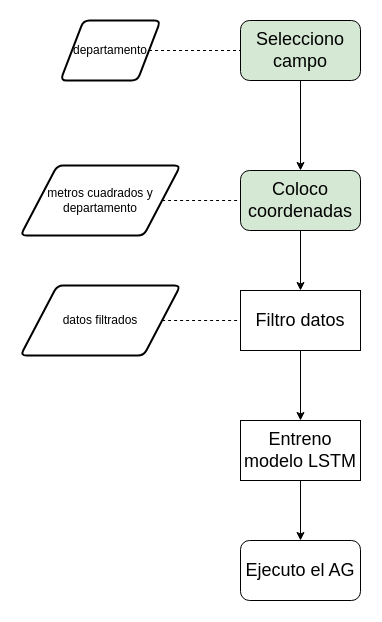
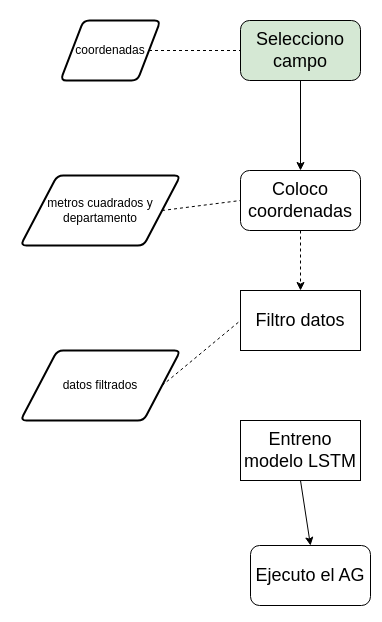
node "departamento": label "departamento" -> "coordenadas"
node "metros cuadrados y departamento": moved (101, 201) -> (101, 211)
node "Coloco coordenadas": fillcolor #d5e8d4 -> #ffffff
edge "Coloco coordenadas" -> "Filtro datos": style solid -> dashed
node "datos filtrados": moved (101, 321) -> (101, 386)
edge "Filtro datos" -> "Entreno modelo LSTM": removed
node "Ejecuto el AG": moved (301, 571) -> (311, 576)
